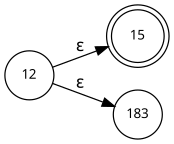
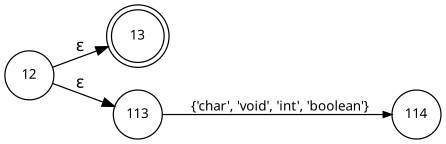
node "15": label "15" -> "13"
node "183": label "183" -> "113"
node "114": added
